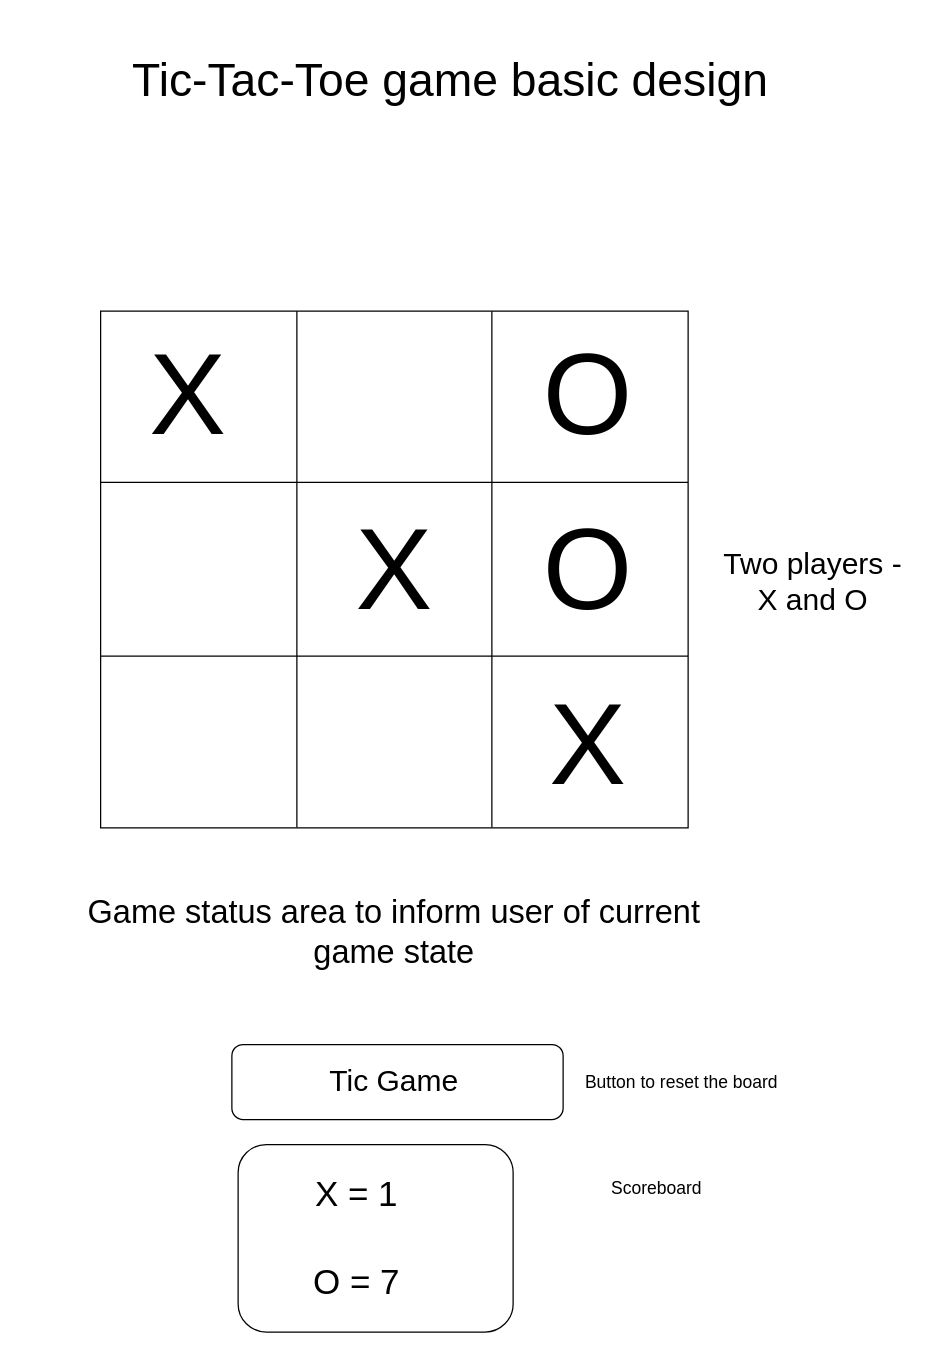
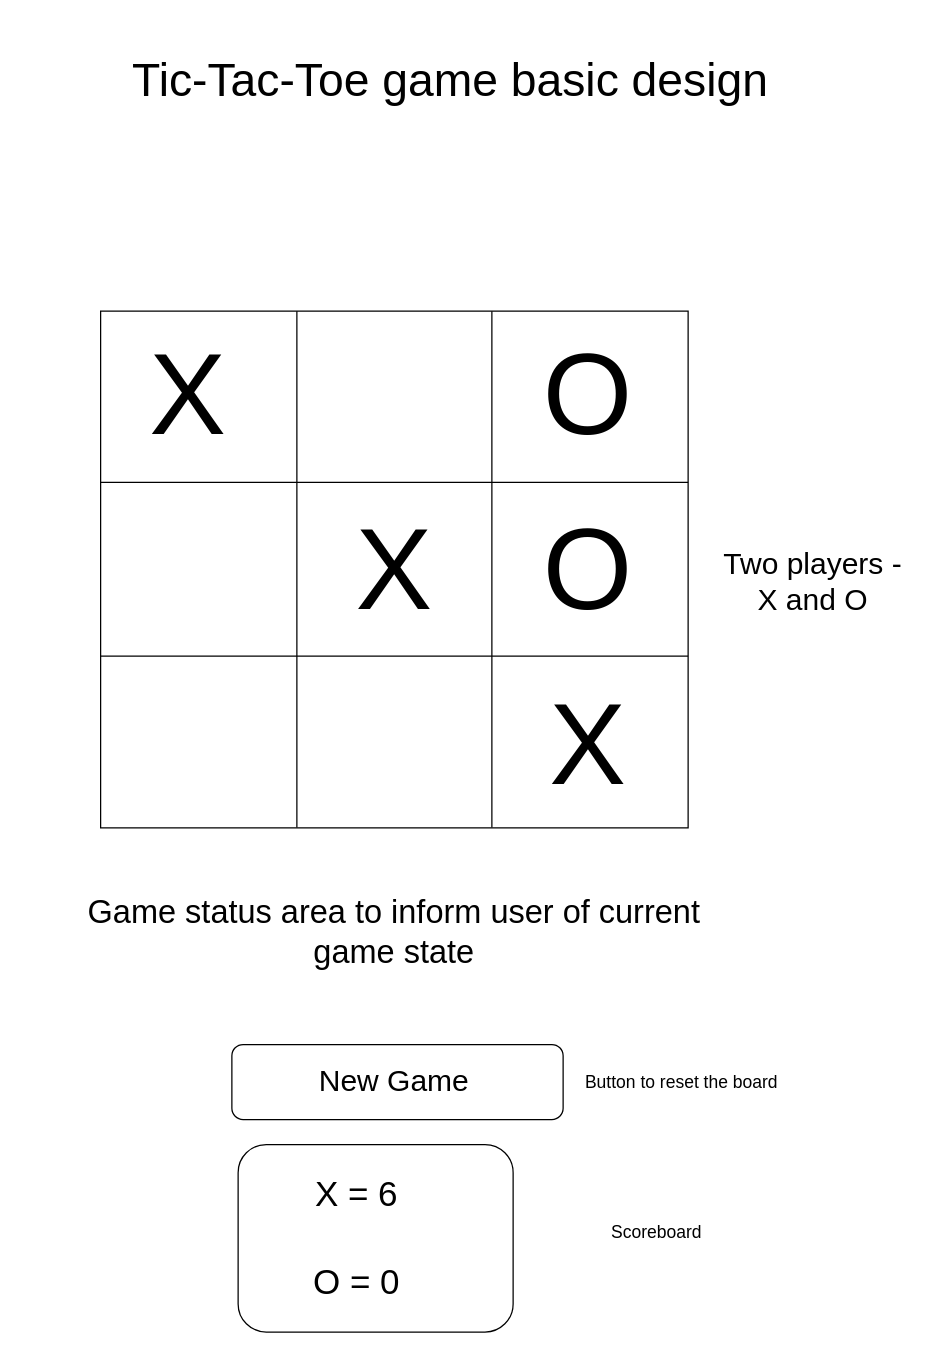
node "Tic Game": label "Tic Game" -> "New Game"
node "Scoreboard": moved (657, 1188) -> (657, 1232)
node "X = 1": label "X = 1" -> "X = 6"
node "O = 7": label "O = 7" -> "O = 0"
